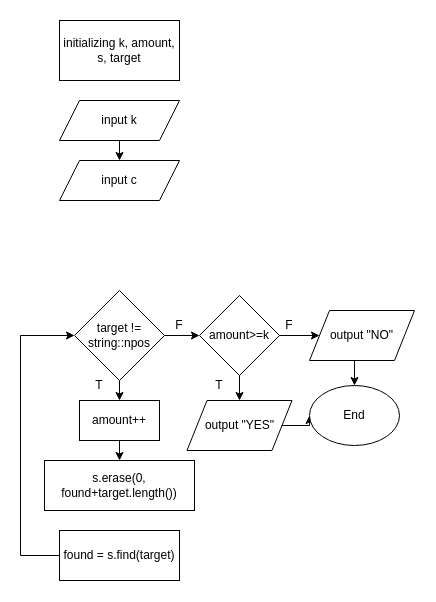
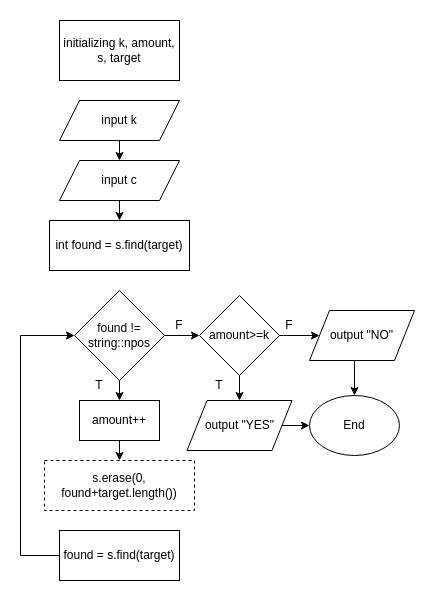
edge "input c" -> "int found = s.find(target)": added
node "int found = s.find(target)": added
node "target != string::npos": label "target != string::npos" -> "found != string::npos"
node "End": moved (355, 416) -> (355, 426)
node "s.erase(0, found+target.length())": style solid -> dashed
